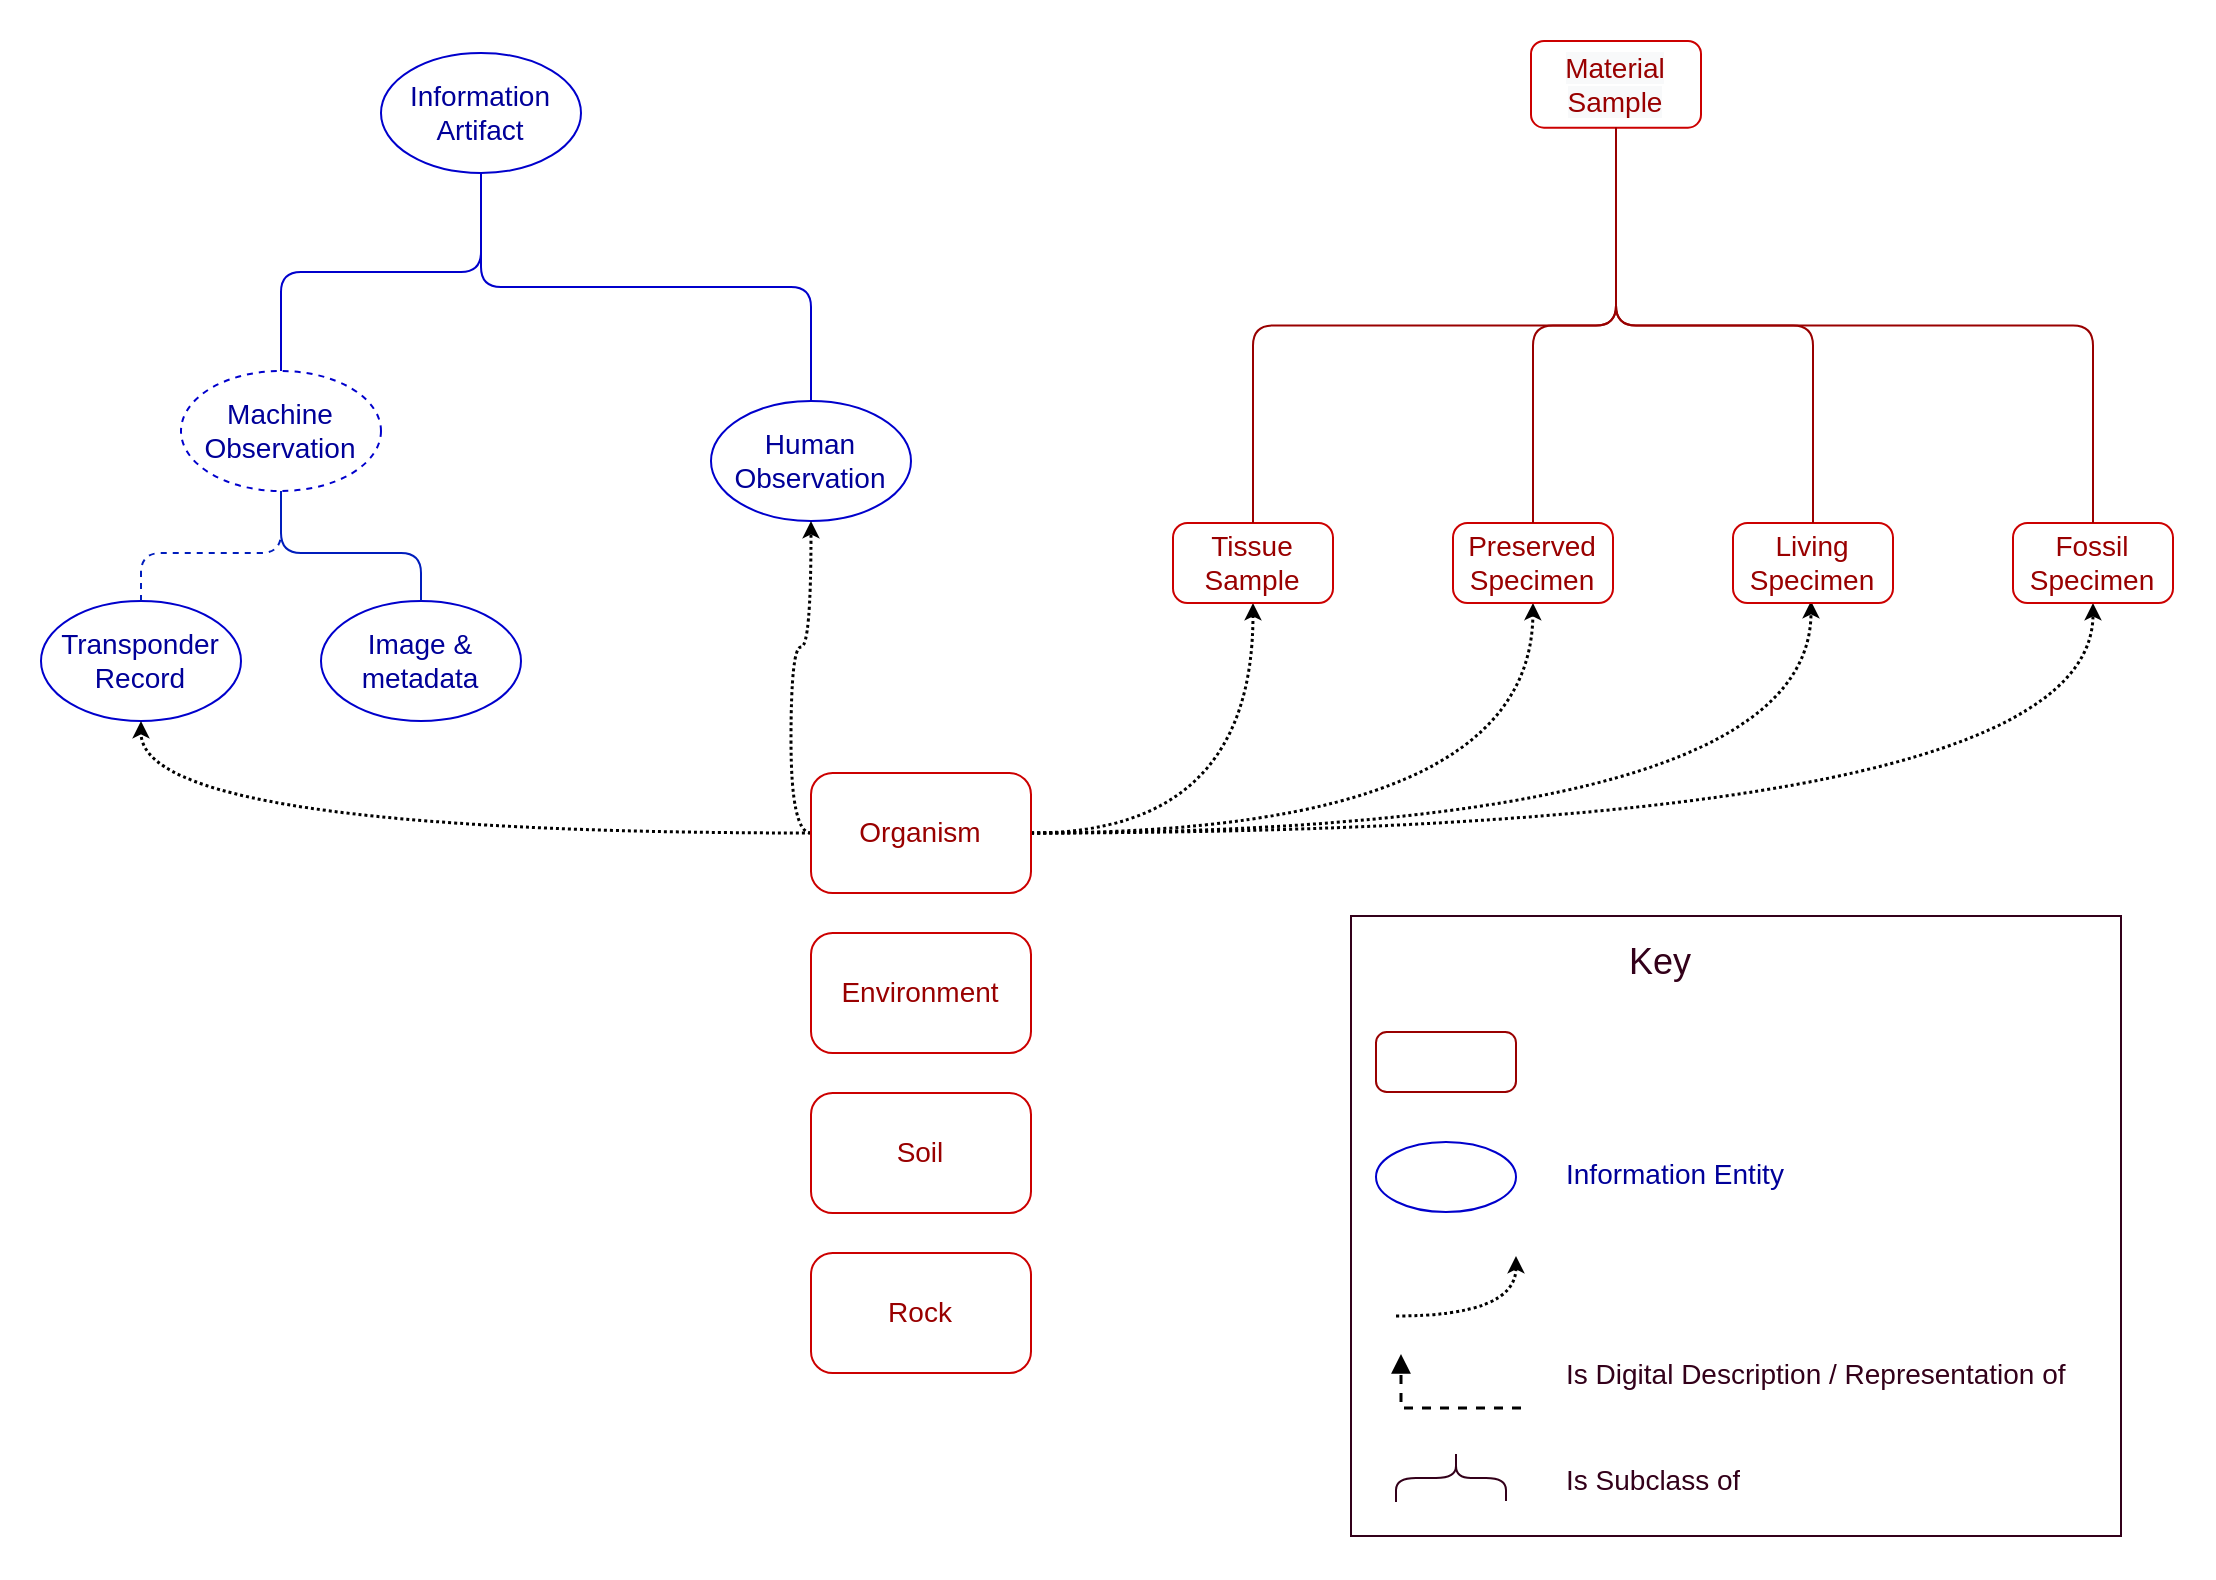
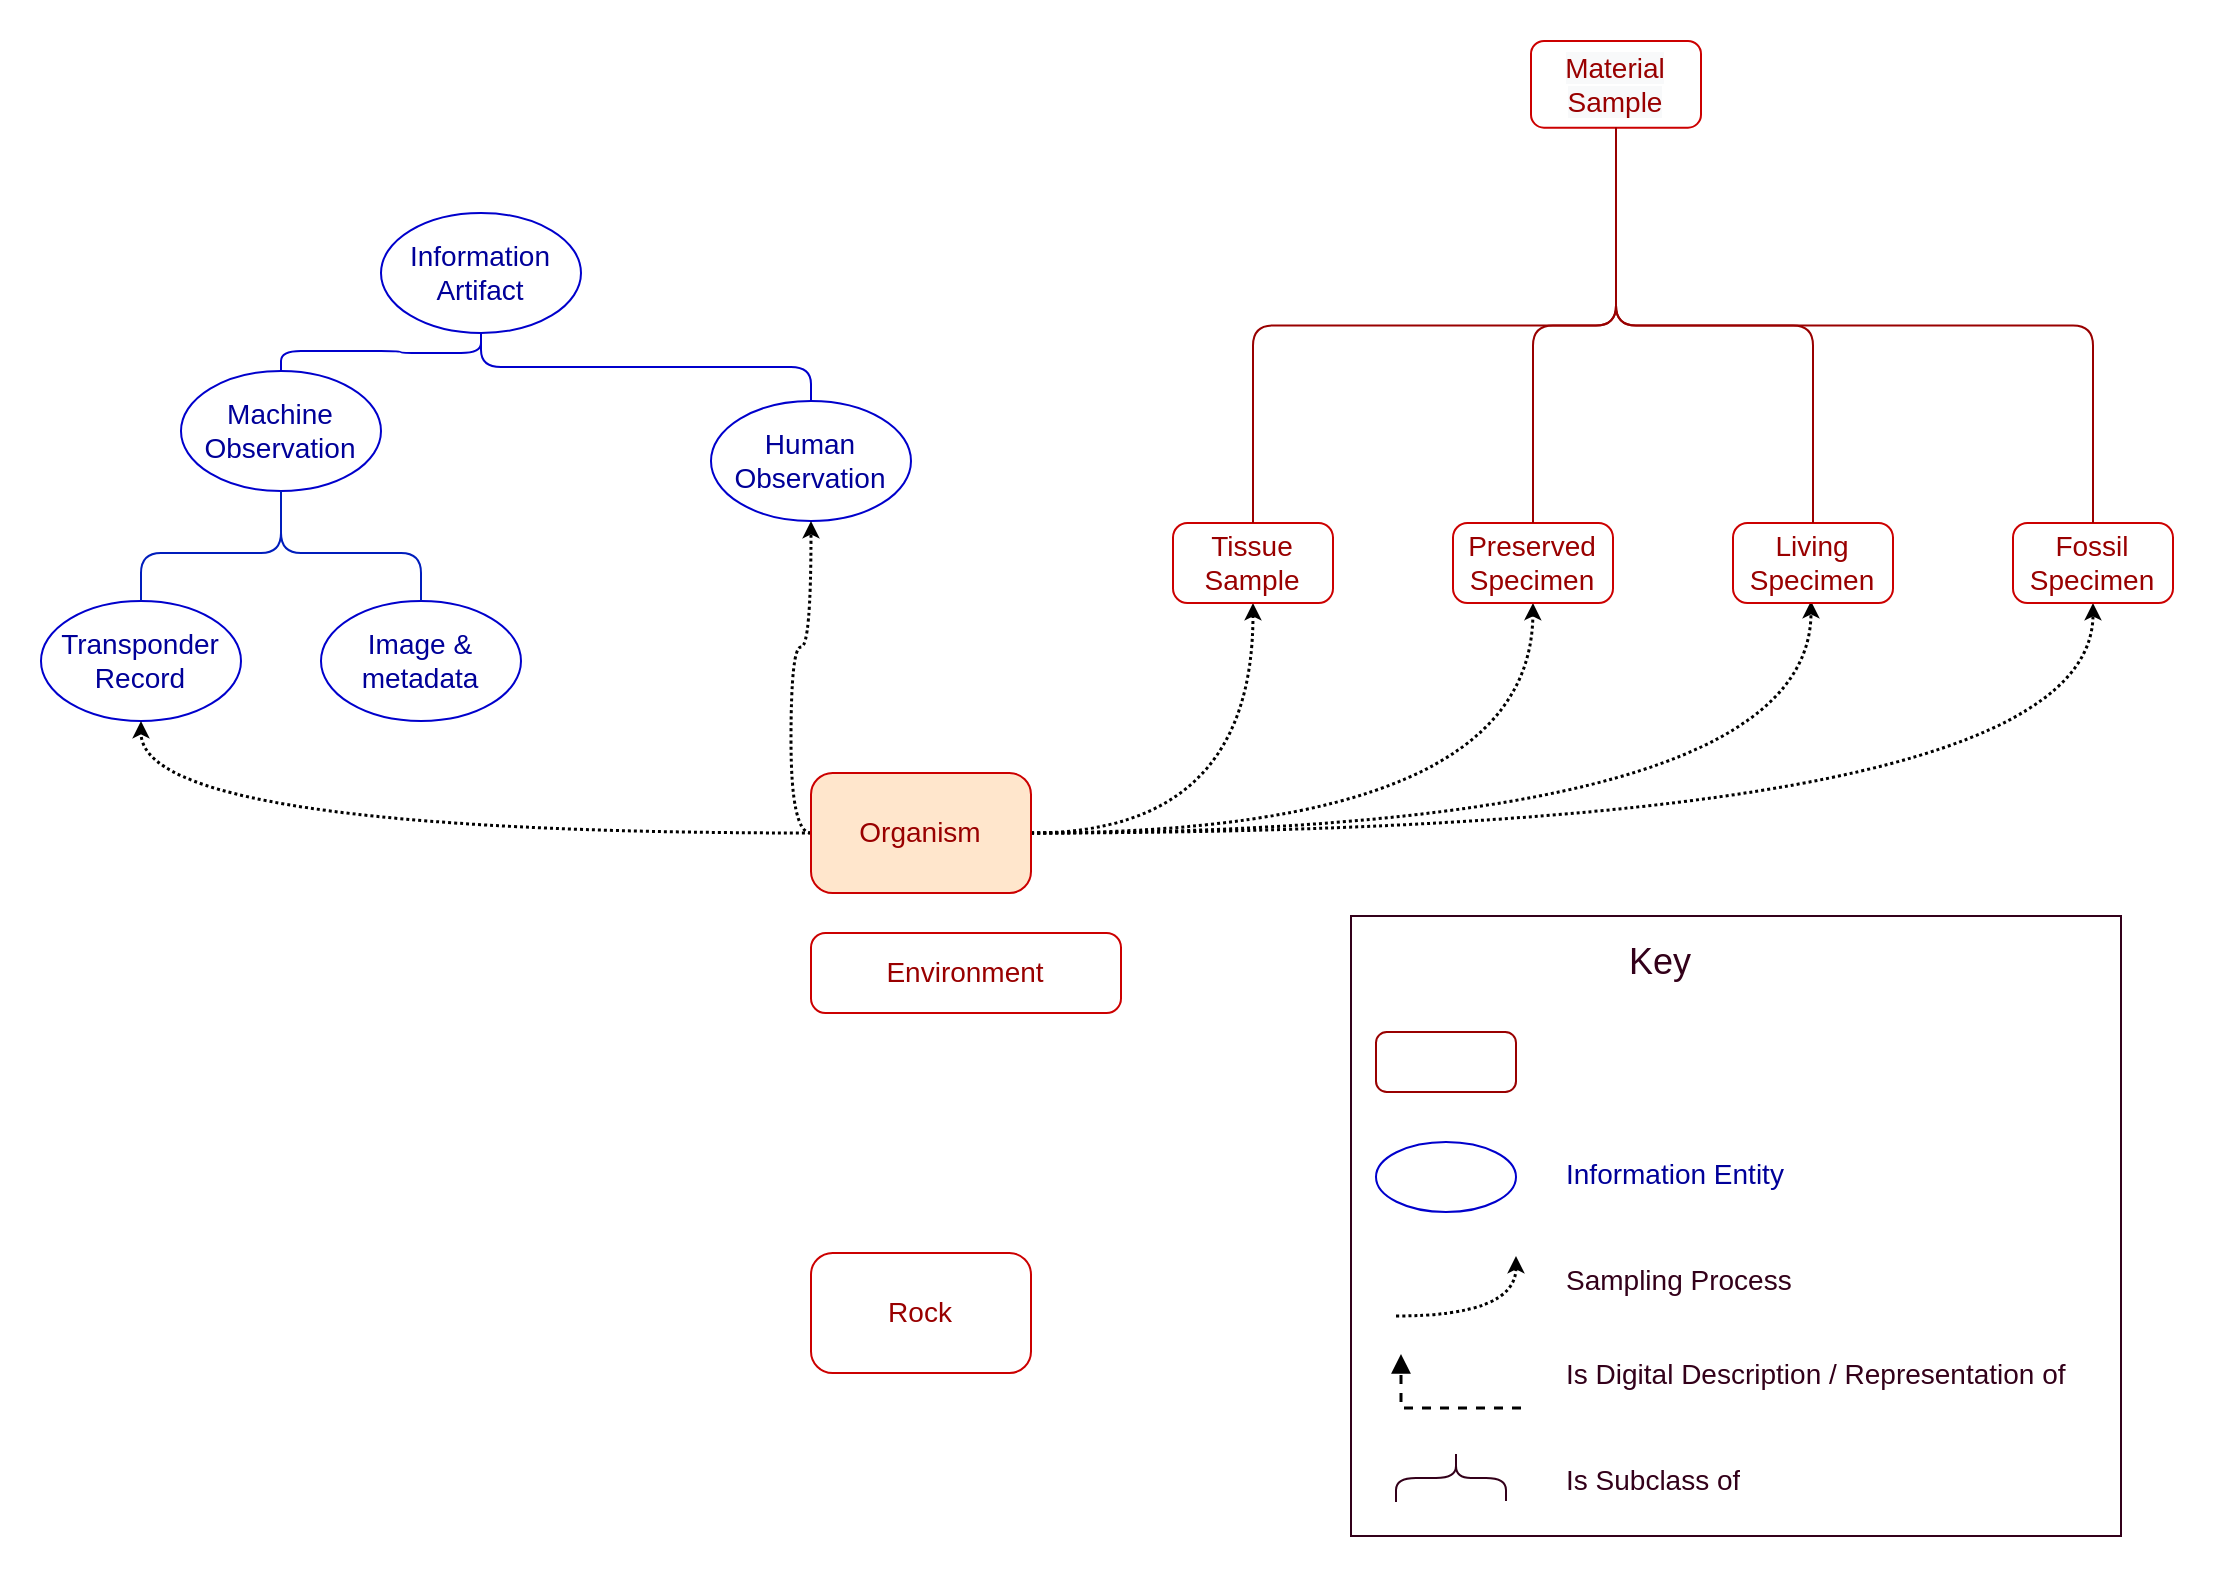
node "InformationArtifact": moved (481, 113) -> (481, 273)
node "MachineObservation": style dashed -> solid
edge "MachineObservation" -- "TransponderRecord": style dashed -> solid
node "Organism": fillcolor #ffffff -> #ffe6cc
node "Environment": size 220x120 -> 310x80
node "Soil": removed
node "Sampling Process": added
